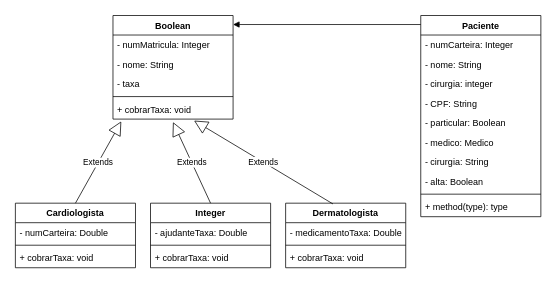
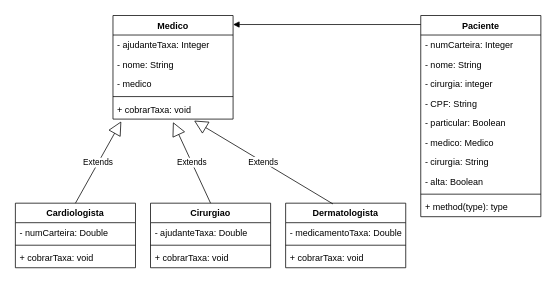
node "Boolean": label "Boolean" -> "Medico"
node "- numMatricula: Integer": label "- numMatricula: Integer" -> "- ajudanteTaxa: Integer"
node "- taxa": label "- taxa" -> "- medico"
node "Integer": label "Integer" -> "Cirurgiao"
